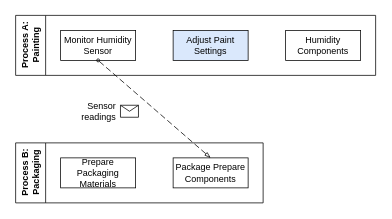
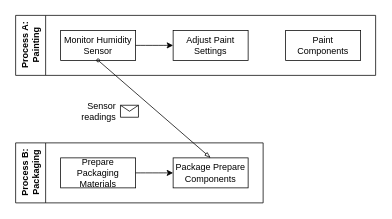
edge "Monitor Humidity Sensor" -> "Adjust Paint Settings": added
node "Adjust Paint Settings": fillcolor #dae8fc -> #ffffff
node "Humidity Components": label "Humidity Components" -> "Paint Components"
edge "Monitor Humidity Sensor" -- "Package Prepare Components": style dashed -> solid
edge "Prepare Packaging Materials" -> "Package Prepare Components": added
